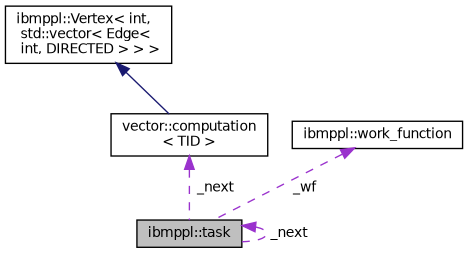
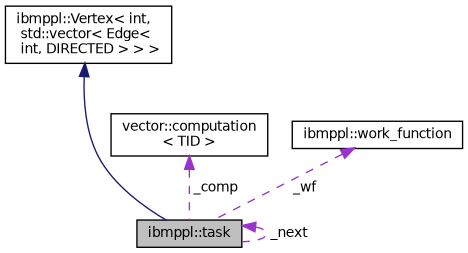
edge "vector::computation < TID >" -> "ibmppl::Vertex< int, std::vector< Edge< int, DIRECTED > > >": now "ibmppl::task" -> "ibmppl::Vertex< int, std::vector< Edge< int, DIRECTED > > >"
edge "ibmppl::task" -> "vector::computation < TID >": label " _next" -> " _comp"
